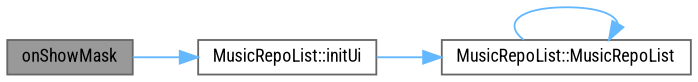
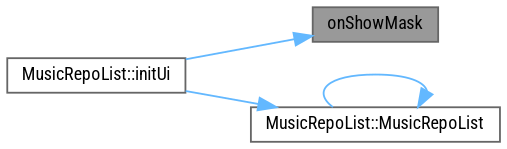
edge "onShowMask" -> "MusicRepoList::initUi": reversed
